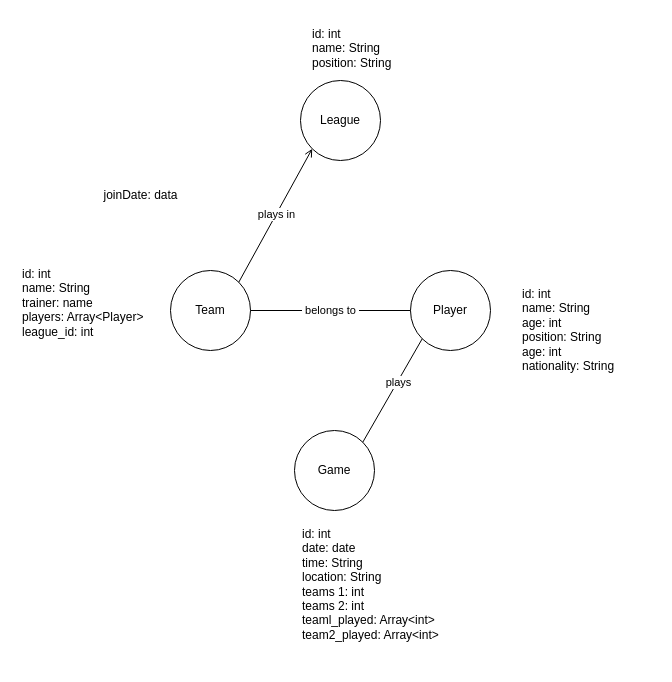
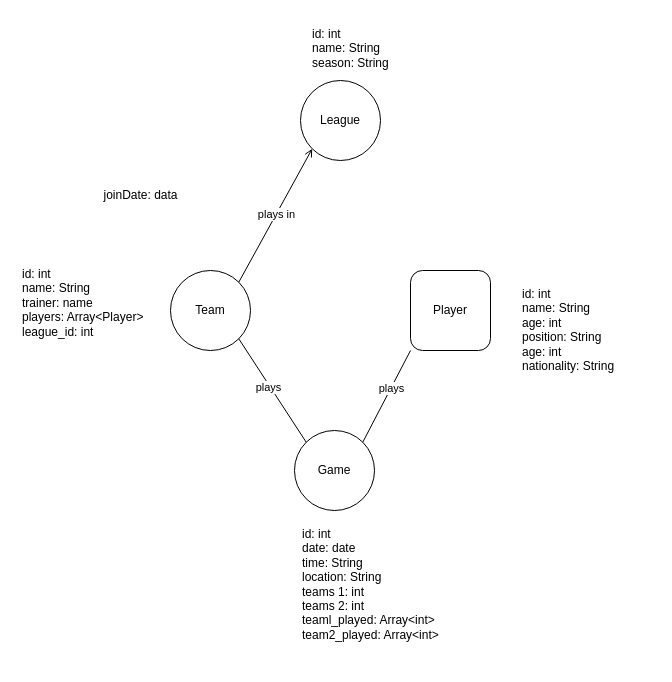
node "id: int name: String position: String": label "id: int name: String position: String" -> "id: int name: String season: String"
edge "Team" -- "Player": removed, label "belongs to"
node "Player": shape ellipse -> rounded rectangle
edge "Team" -- "Game": added, label "plays"
